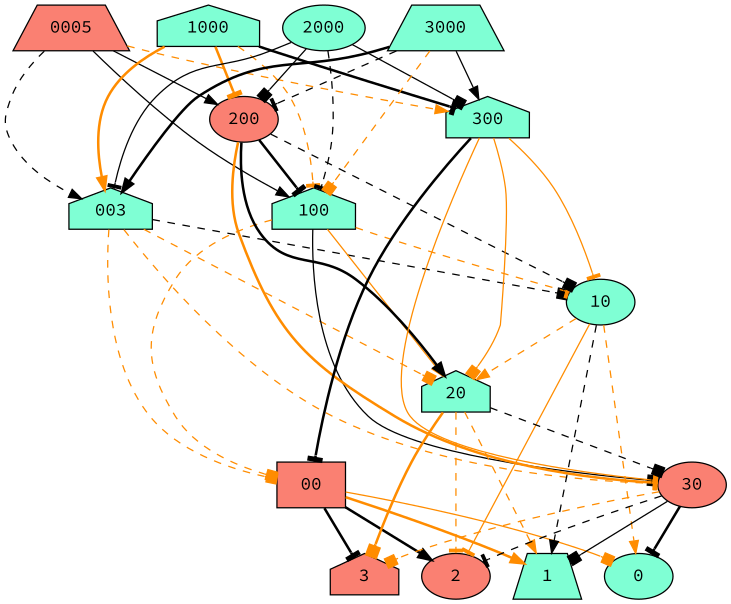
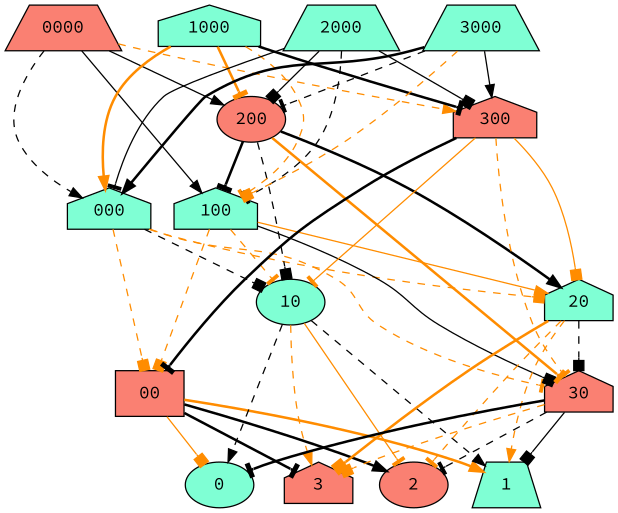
node "0005": label "0005" -> "0000"
node "2000": shape ellipse -> trapezium
node "300": fillcolor aquamarine -> salmon
node "003": label "003" -> "000"
edge "10" -> "20": now "10" -> "3"
edge "300" -> "30": style solid -> dashed
edge "10" -> "0": color darkorange -> black
node "30": shape ellipse -> house
